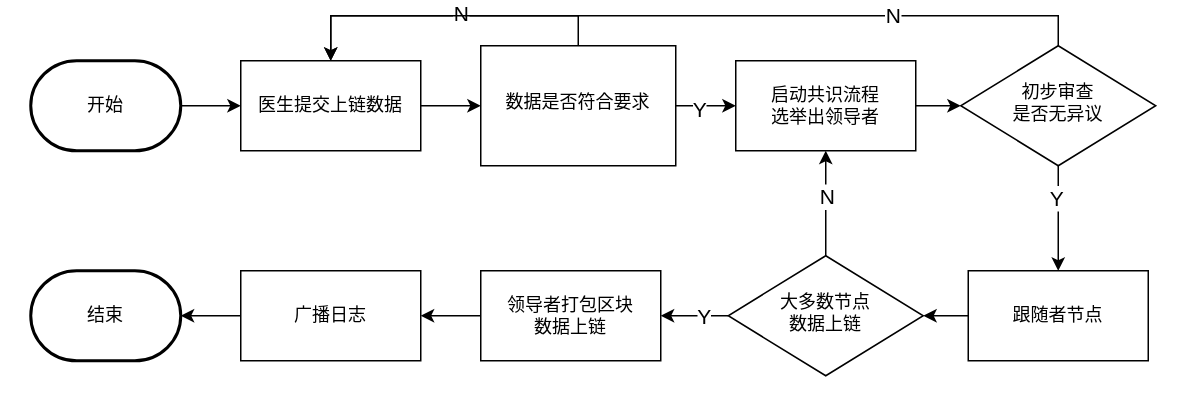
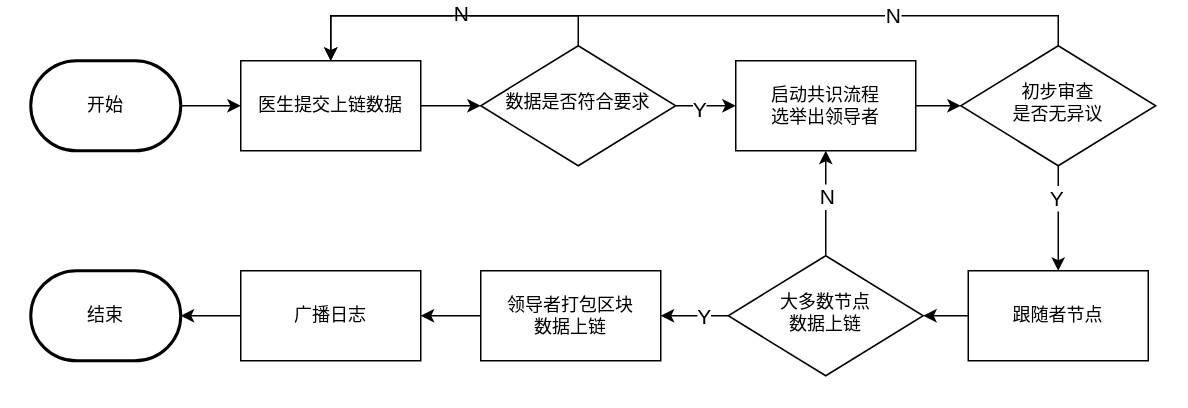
node "数据是否符合要求": shape rectangle -> diamond
